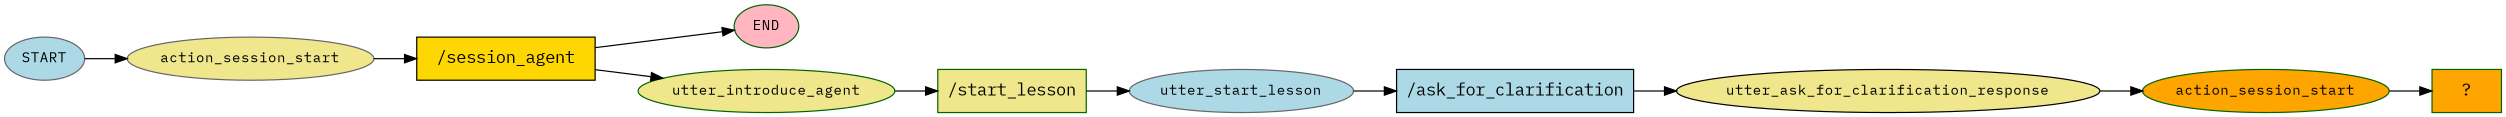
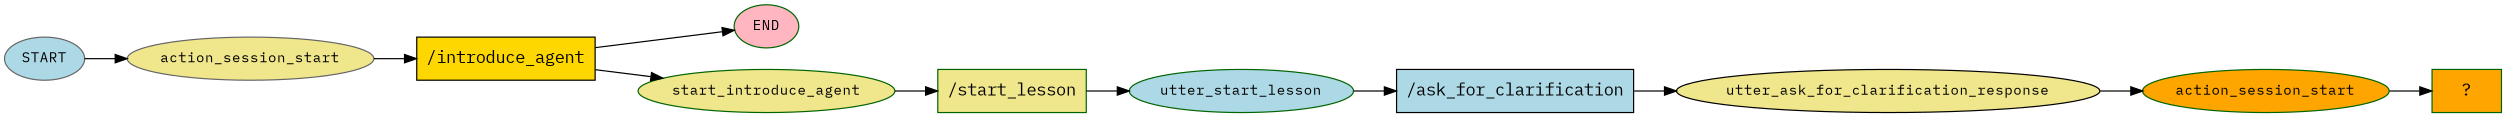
node "/session_agent": label "/session_agent" -> "/introduce_agent"
node "utter_introduce_agent": label "utter_introduce_agent" -> "start_introduce_agent"
node "utter_start_lesson": color gray40 -> darkgreen
